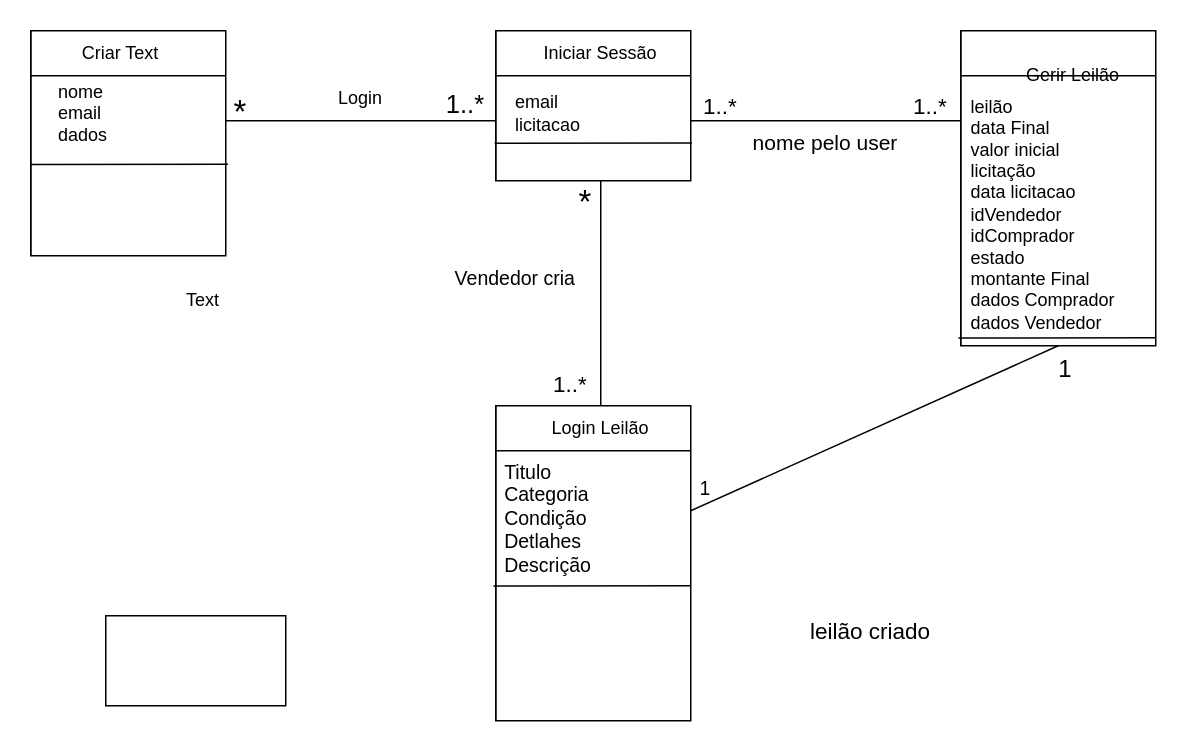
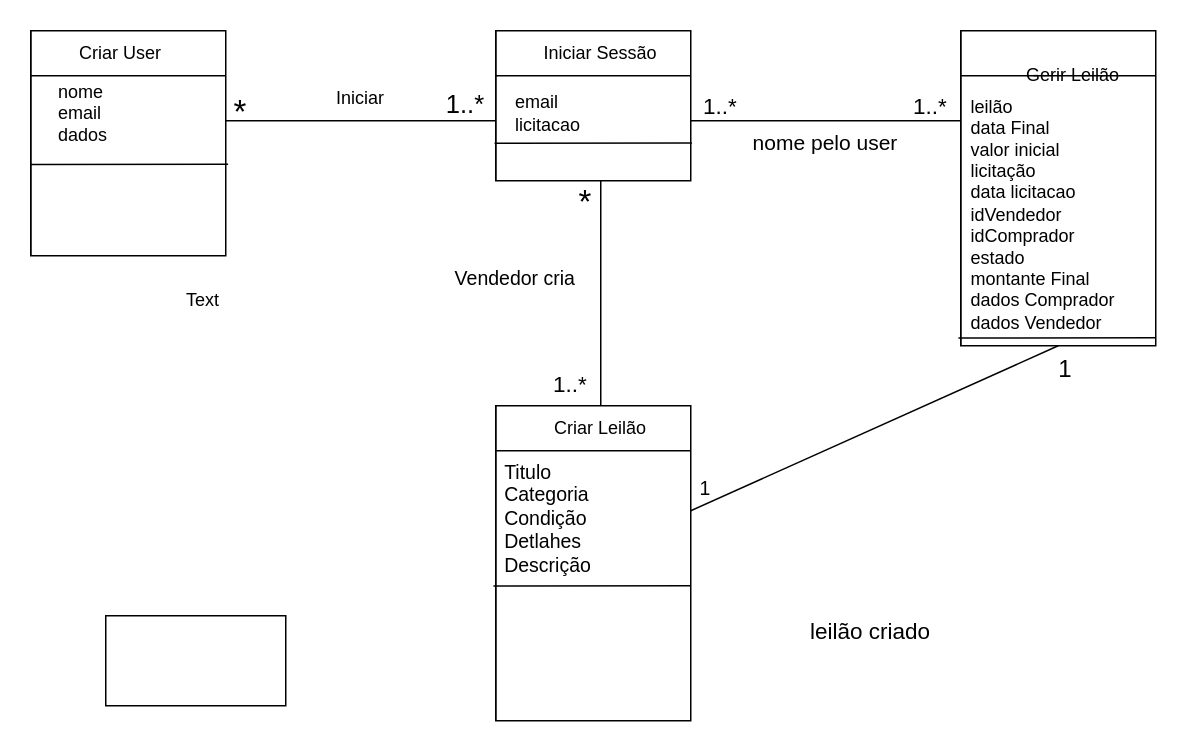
node "Criar Text": label "Criar Text" -> "Criar User"
node "Login": label "Login" -> "Iniciar"
node "Login Leilão": label "Login Leilão" -> "Criar Leilão"
